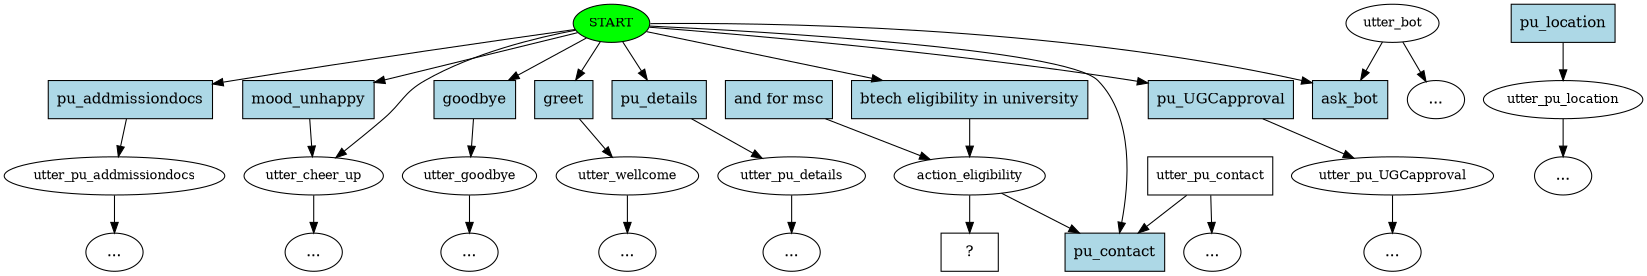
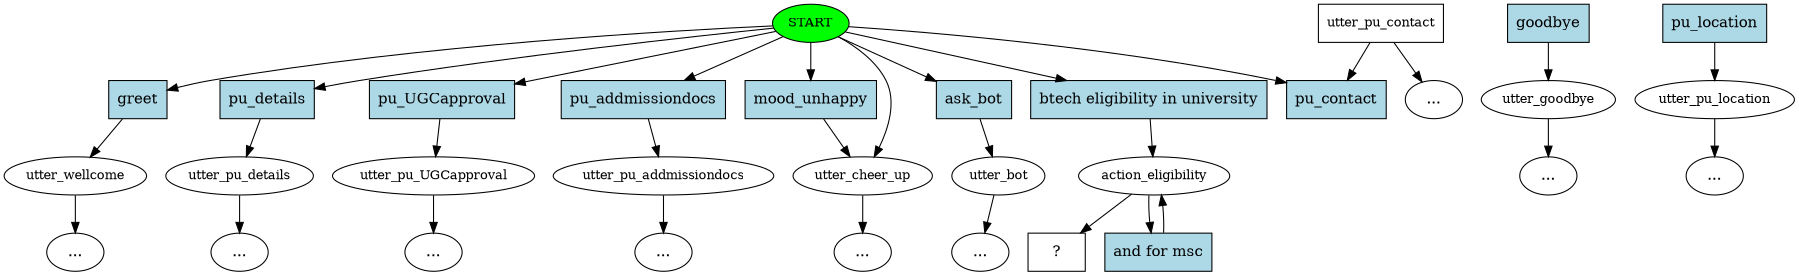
edge "utter_bot" -> "ask_bot": reversed
edge "START" -> "goodbye": removed
edge "action_eligibility" -> "pu_contact": now "action_eligibility" -> "and for msc"
